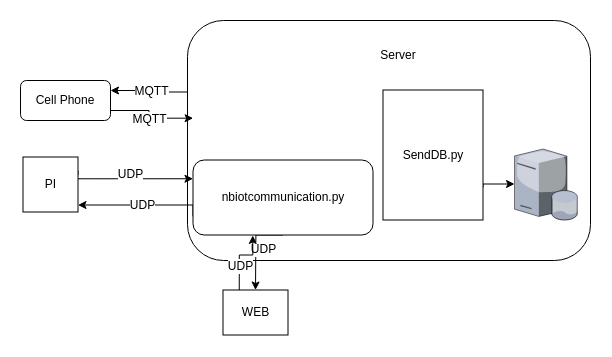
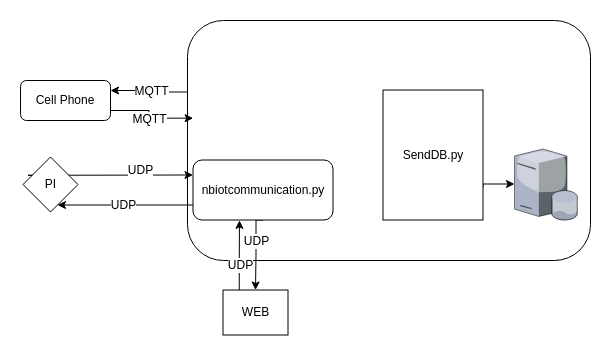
node "Server": removed
node "PI": shape rectangle -> diamond
node "nbiotcommunication.py": size 180x75 -> 140x60
